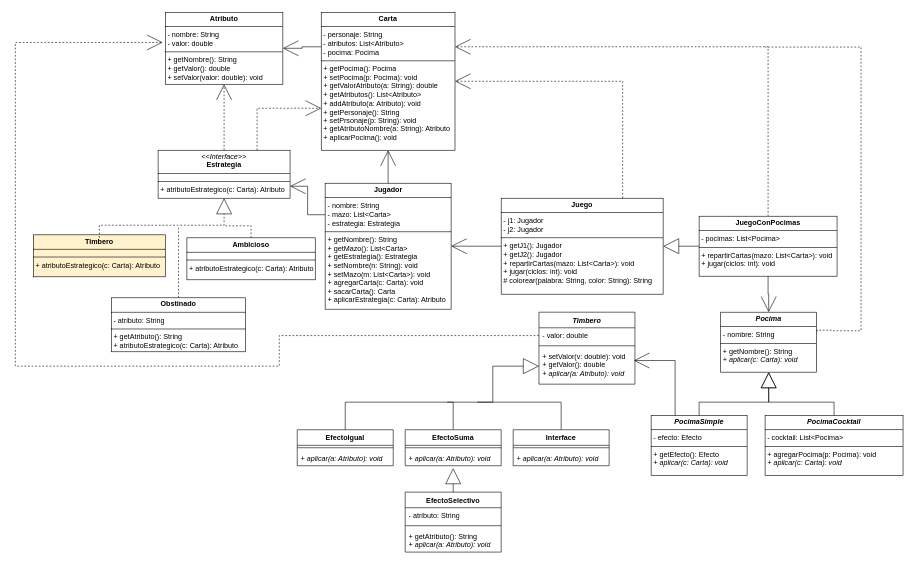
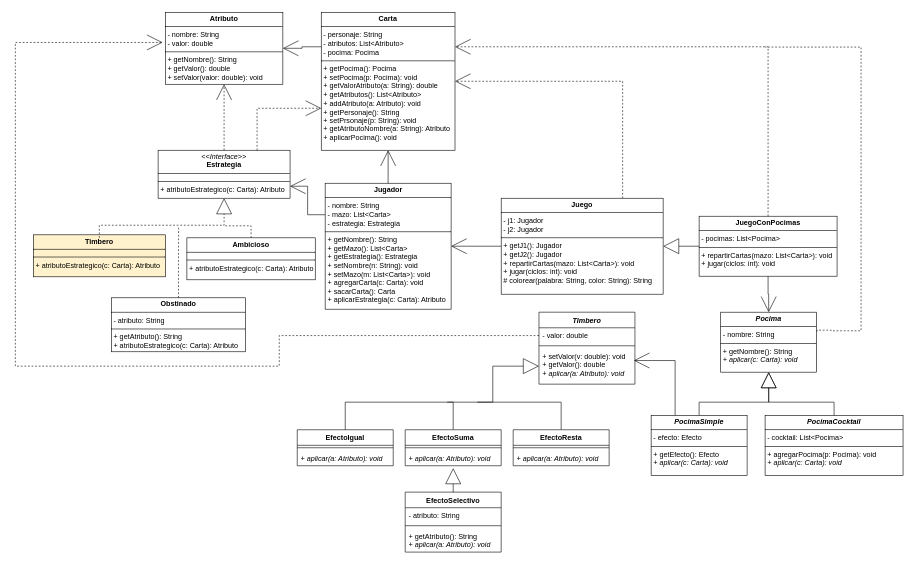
node "Interface": label "Interface" -> "EfectoResta"
